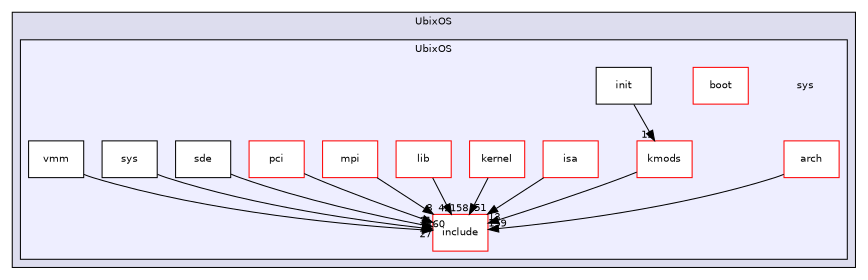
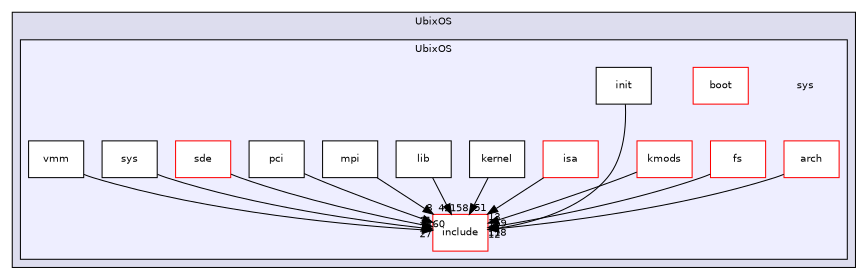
edge "init" -> "kmods": now "init" -> "include"
node "sde": color black -> red
node "pci": color red -> black
node "mpi": color red -> black
node "lib": color red -> black
node "kernel": color red -> black
node "fs": added
